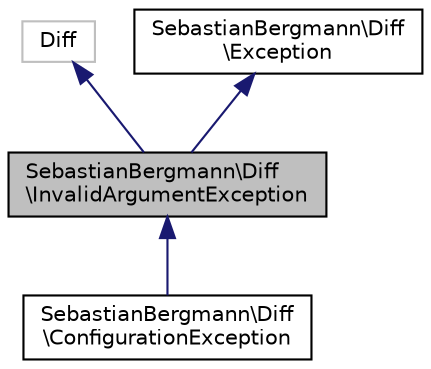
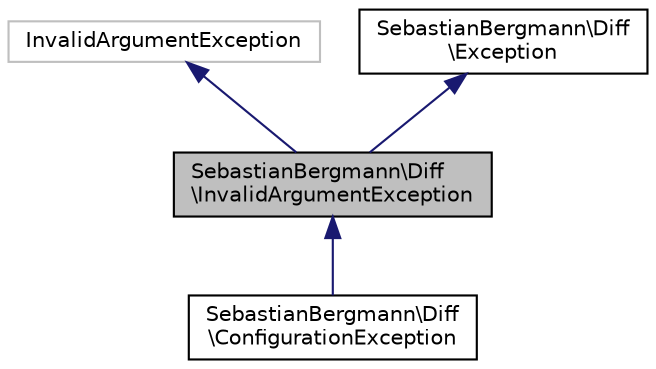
node "Diff": label "Diff" -> "InvalidArgumentException"
